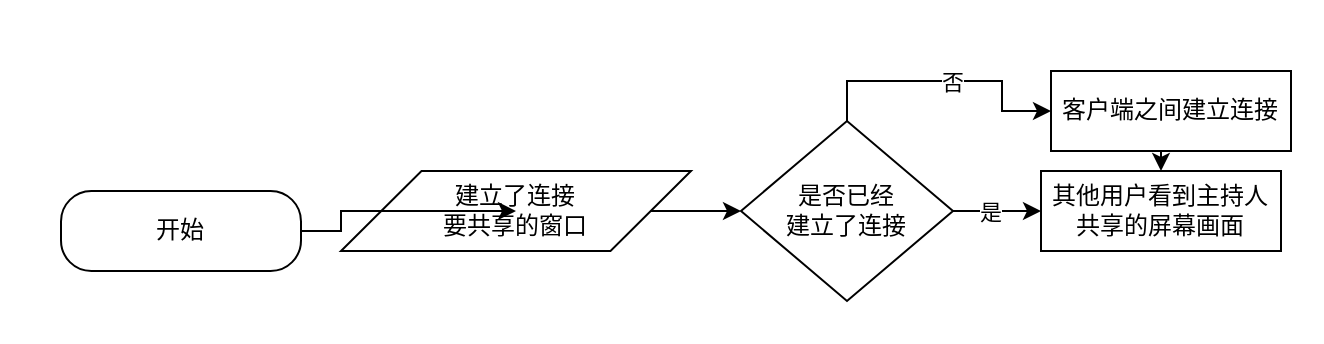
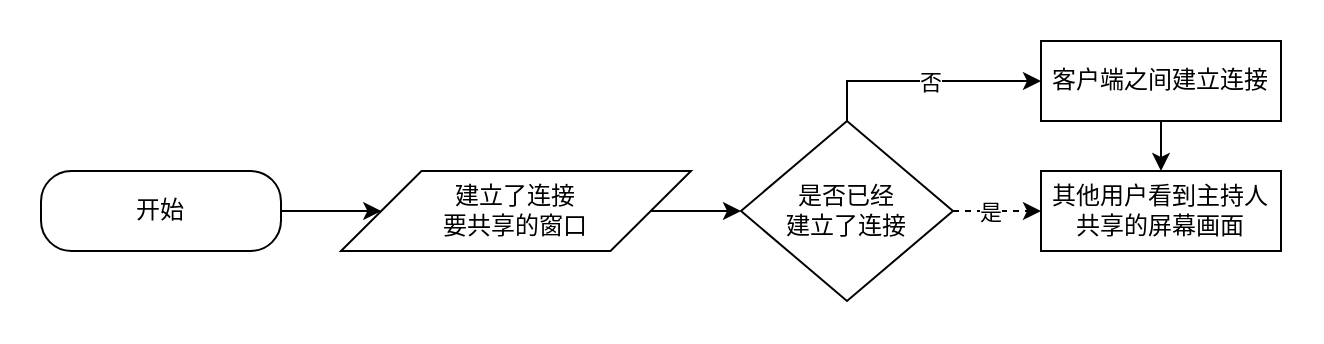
node "客户端之间建立连接": moved (1171, 111) -> (1161, 81)
edge "是否已经 建立了连接" -> "其他用户看到主持人共享的屏幕画面": style solid -> dashed
node "开始": moved (181, 231) -> (161, 211)
